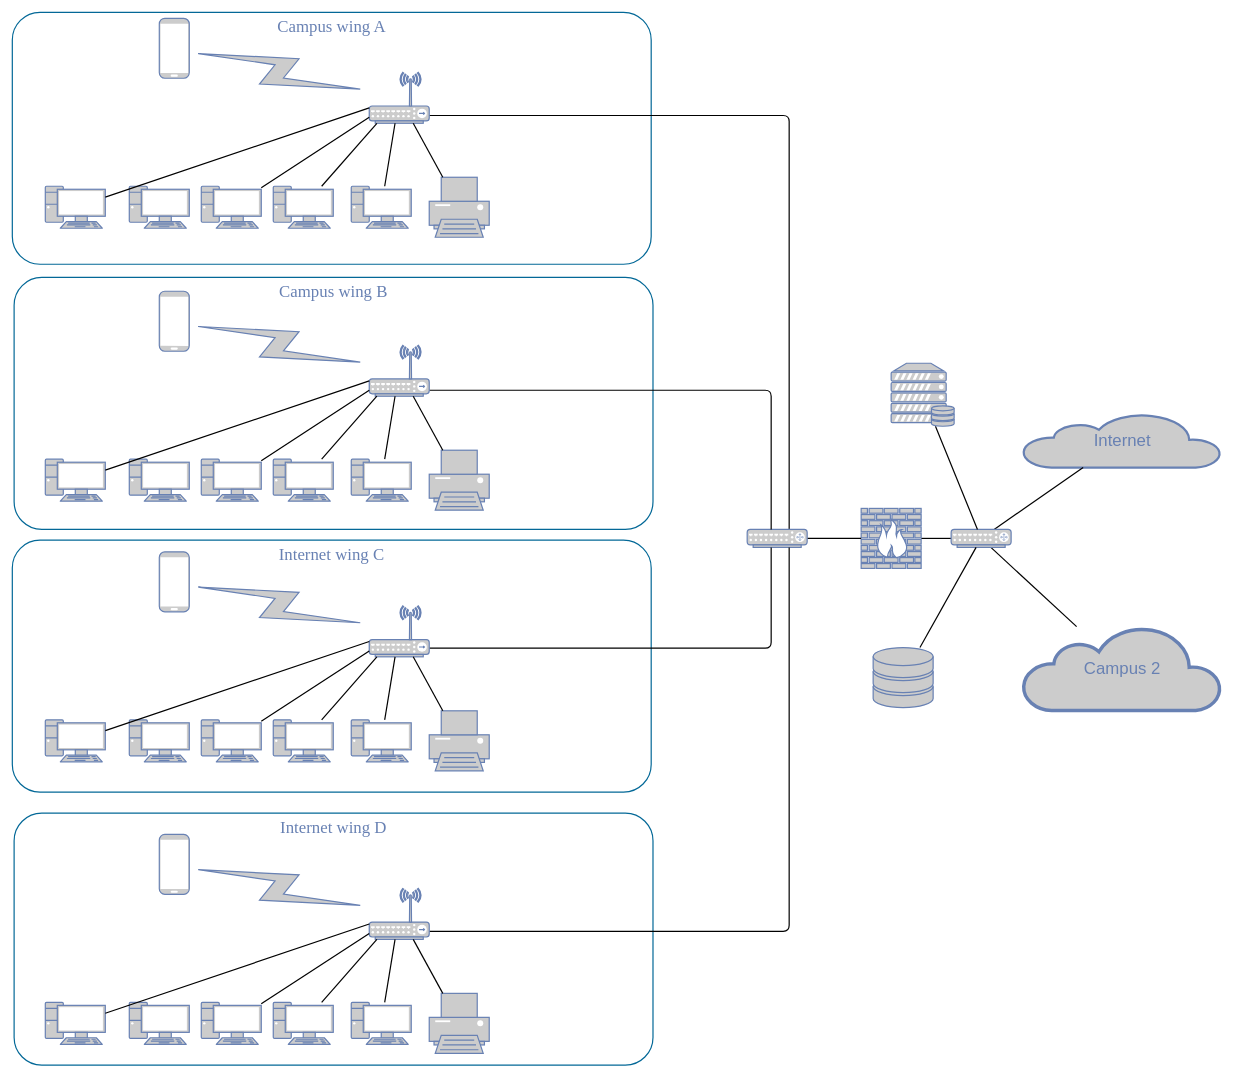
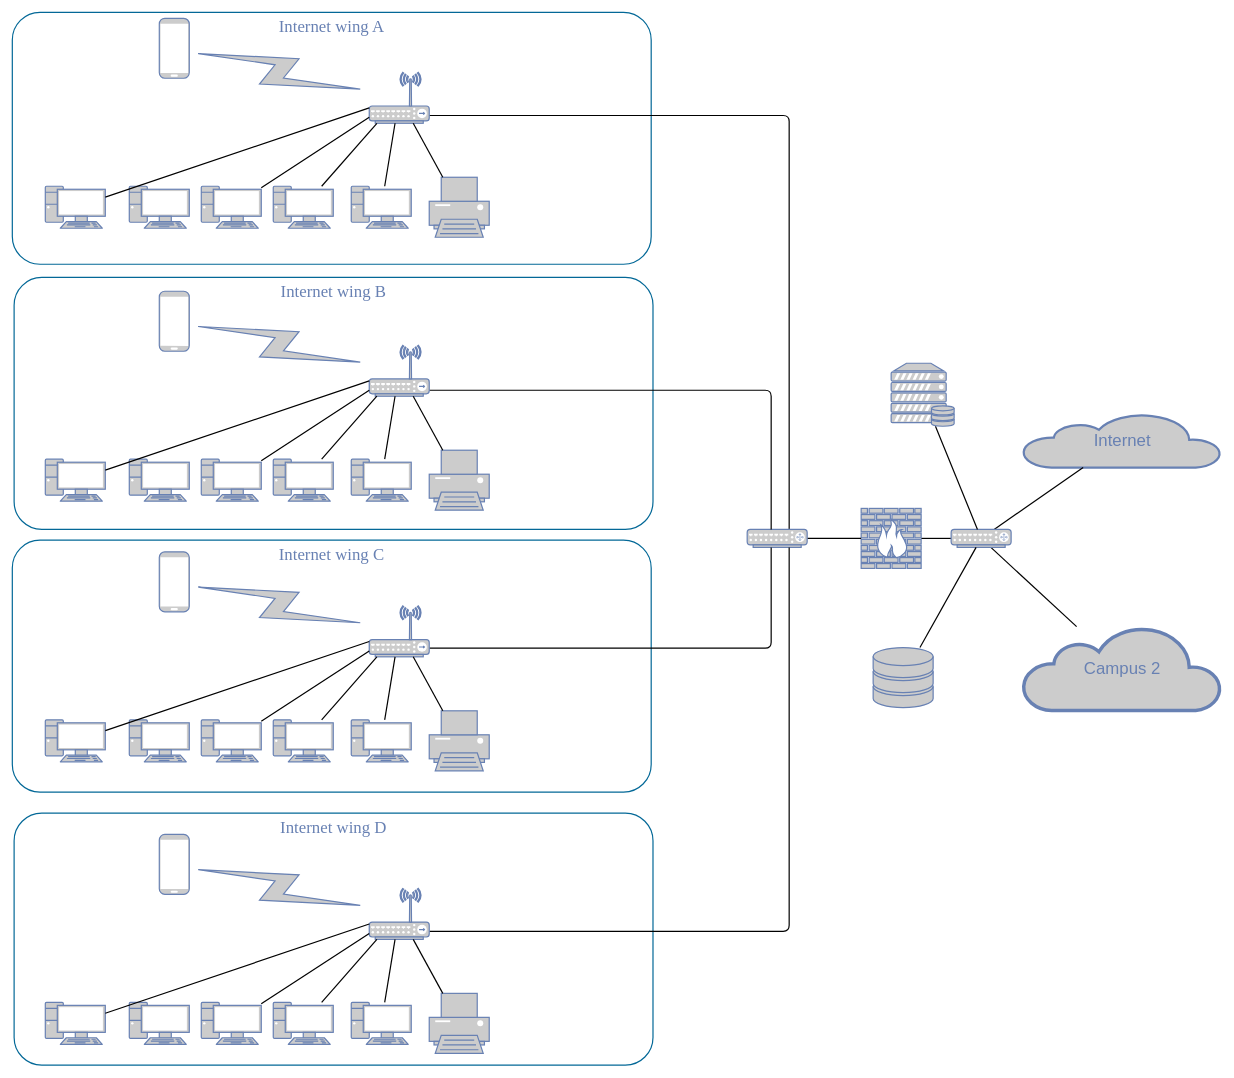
node "Campus wing A": label "Campus wing A" -> "Internet wing A"
node "Campus wing B": label "Campus wing B" -> "Internet wing B"
